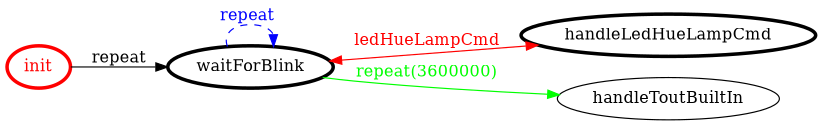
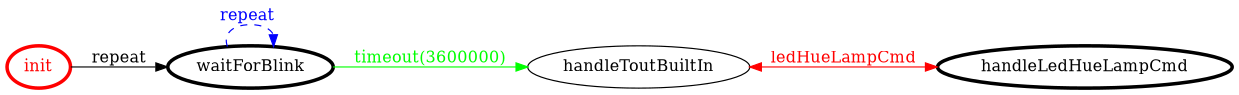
edge "handleLedHueLampCmd" -- "waitForBlink": now "handleLedHueLampCmd" -- "handleToutBuiltIn"
edge "waitForBlink" -> "handleToutBuiltIn": label "repeat(3600000)" -> "timeout(3600000)"
